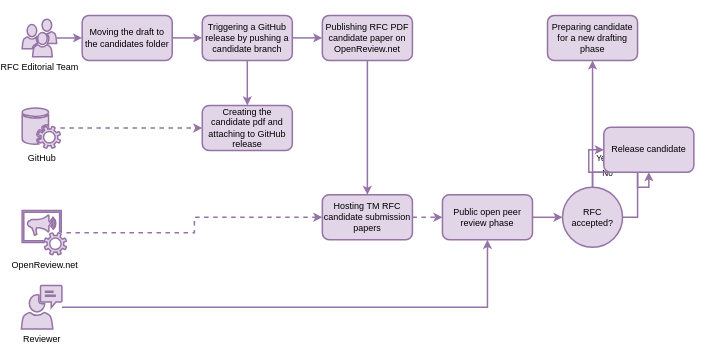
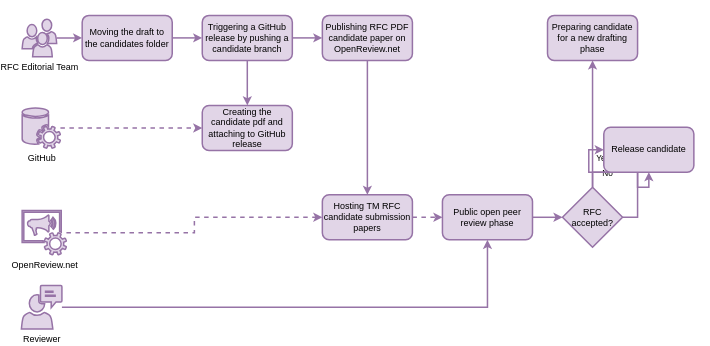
node "RFC accepted?": shape ellipse -> diamond
